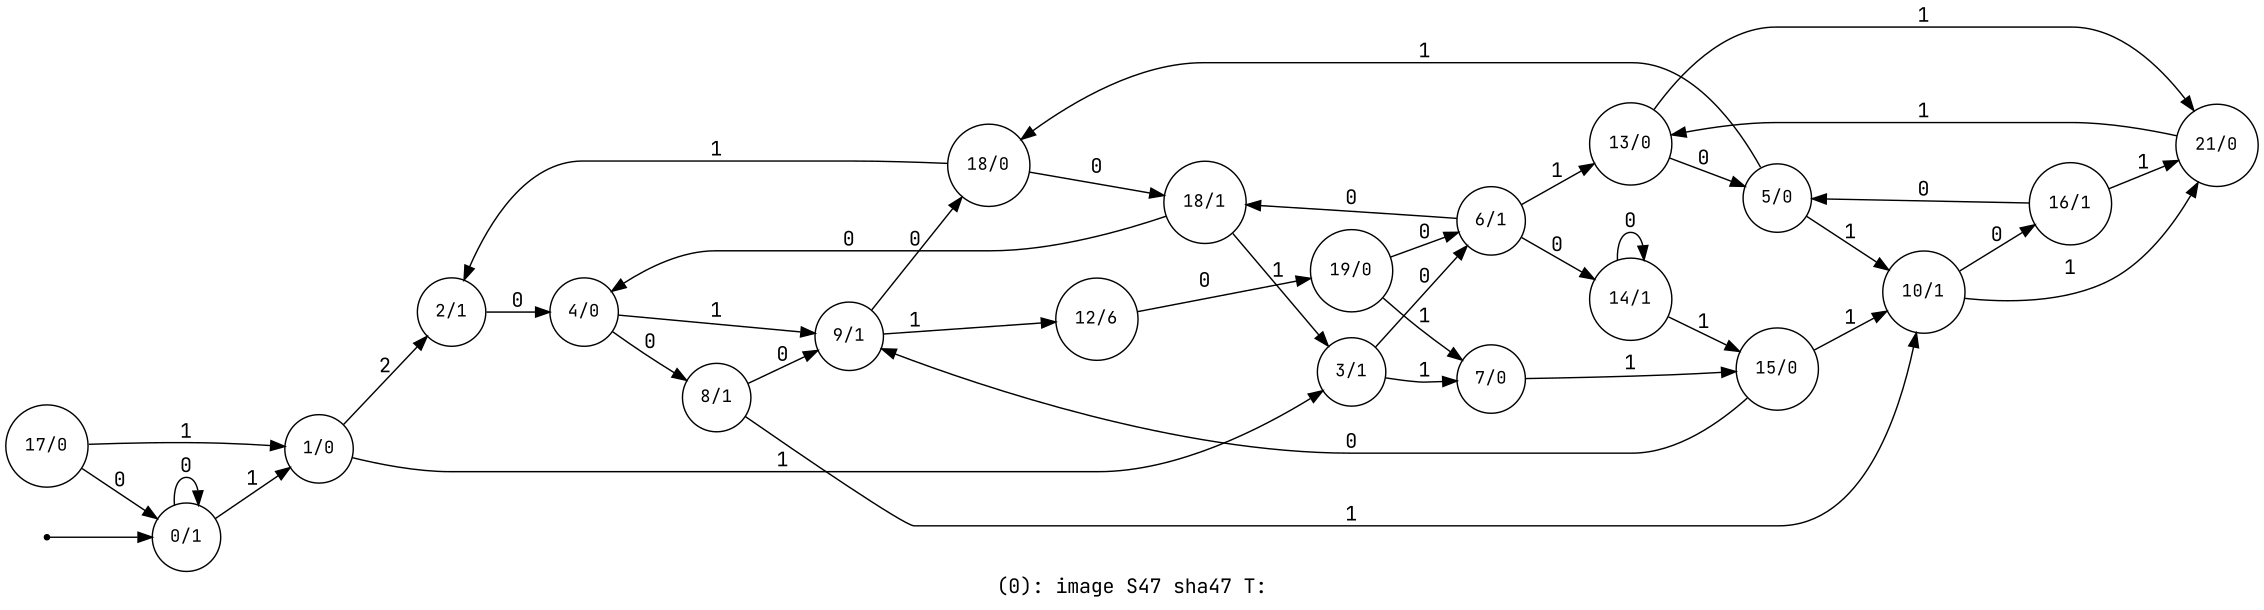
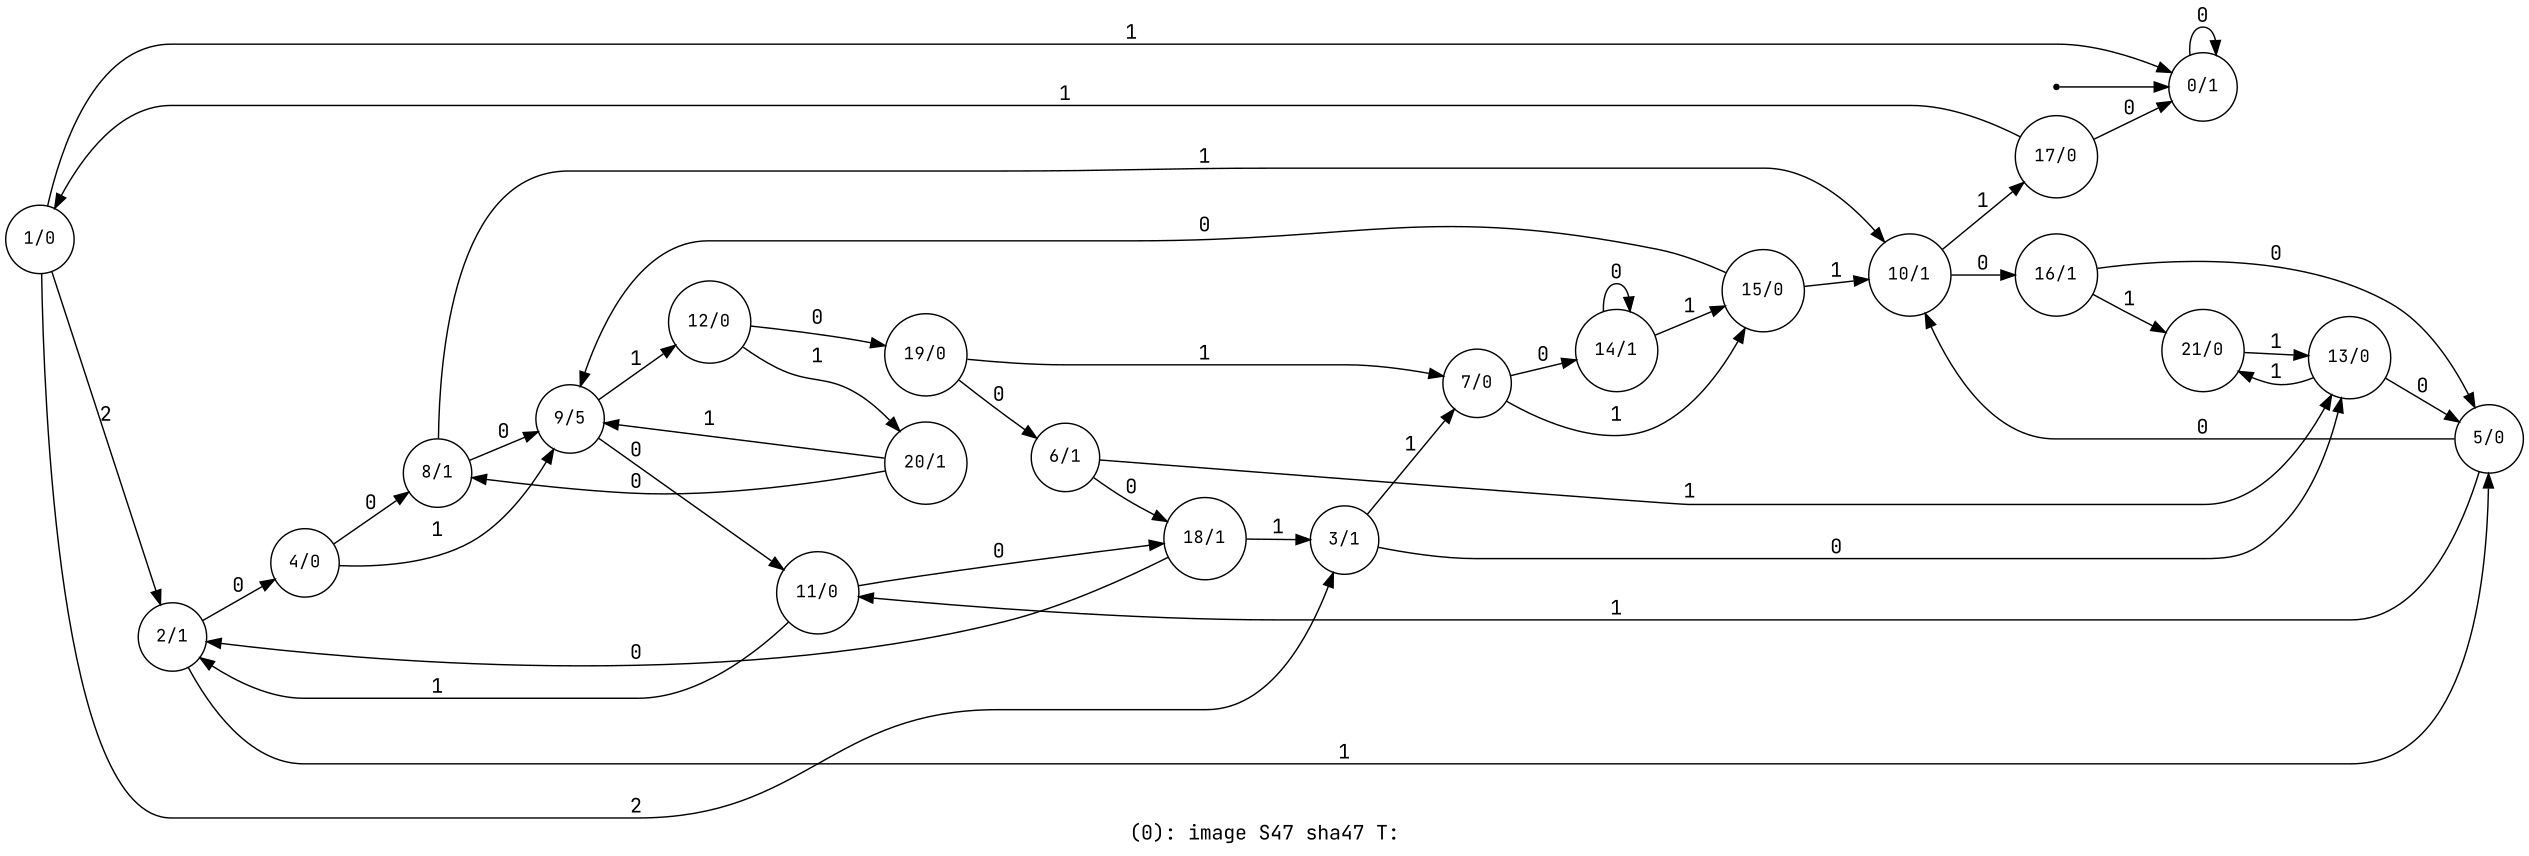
node "18/0": label "18/0" -> "11/0"
edge "5/0" -> "10/1": label "1" -> "0"
edge "18/1" -> "4/0": now "18/1" -> "2/1"
edge "6/1" -> "14/1": now "7/0" -> "14/1"
edge "10/1" -> "21/0": now "10/1" -> "17/0"
edge "3/1" -> "6/1": now "3/1" -> "13/0"
node "12/6": label "12/6" -> "12/0"
node "9/1": label "9/1" -> "9/5"
edge "1/0" -> "3/1": label "1" -> "2"
node "20/1": added
edge "0/1" -> "1/0": reversed
edge "2/1" -> "5/0": added, label "1"
